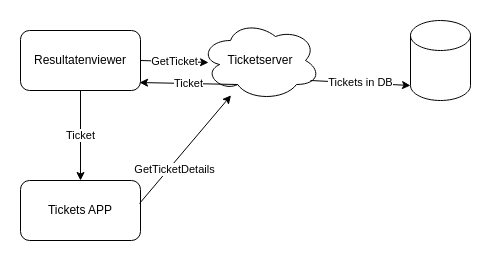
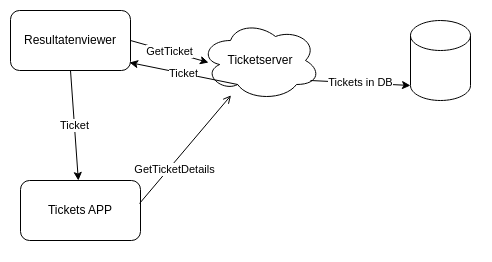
node "Resultatenviewer": moved (81, 61) -> (71, 41)
edge "Tickets APP" -> "Ticketserver": arrowhead classic -> open
